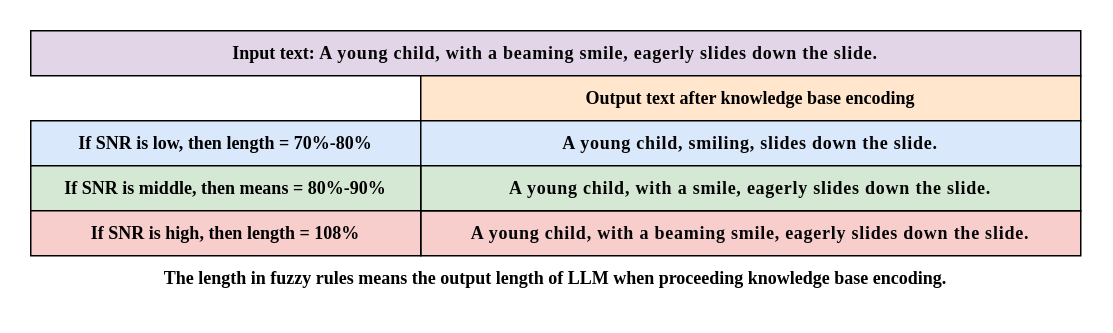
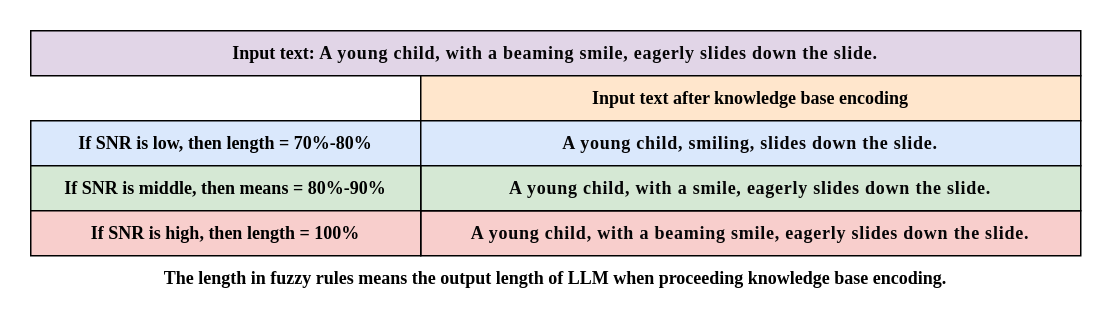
node "Output text after knowledge base encoding": label "Output text after knowledge base encoding" -> "Input text after knowledge base encoding"
node "If SNR is high, then length = 108%": label "If SNR is high, then length = 108%" -> "If SNR is high, then length = 100%"
